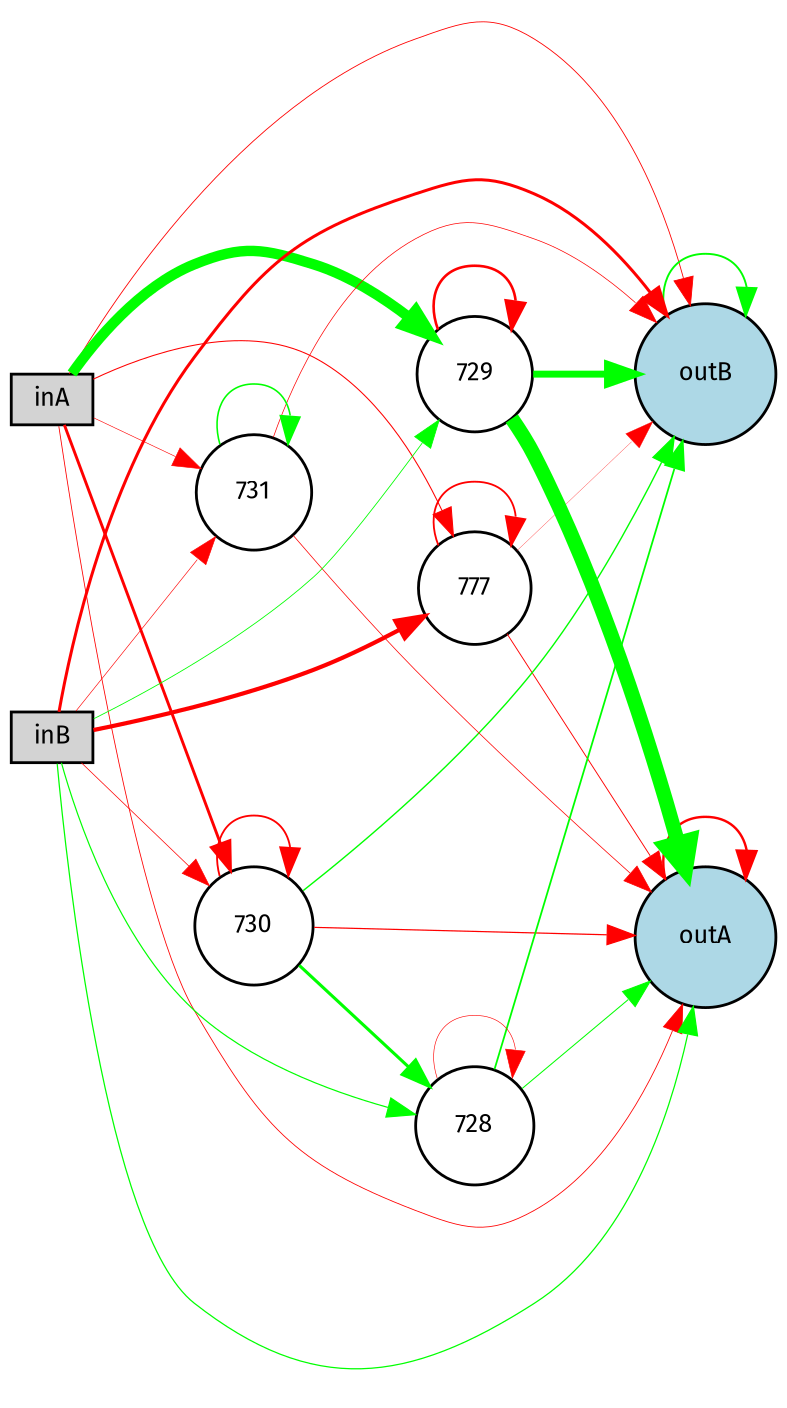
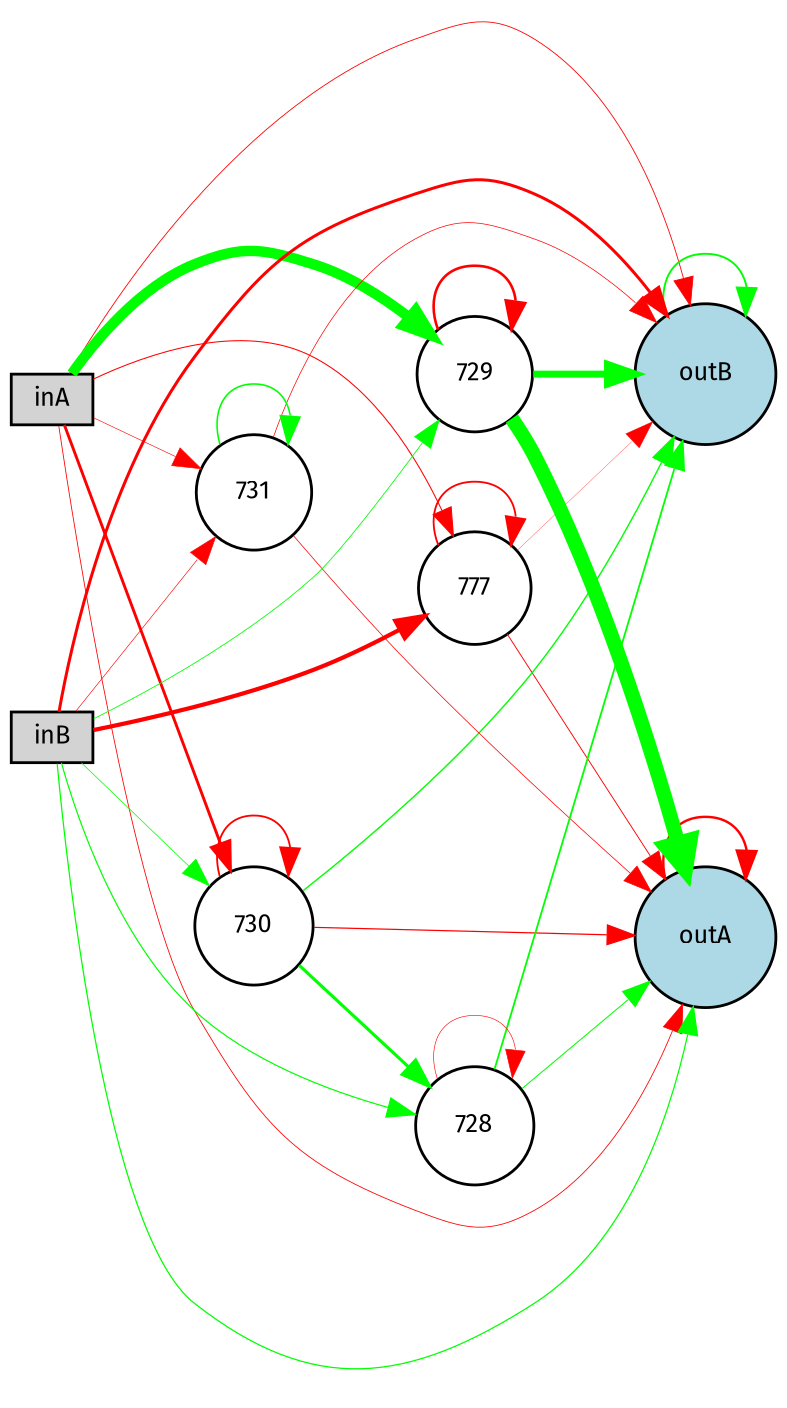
edge "inB" -> "730": color red -> green
